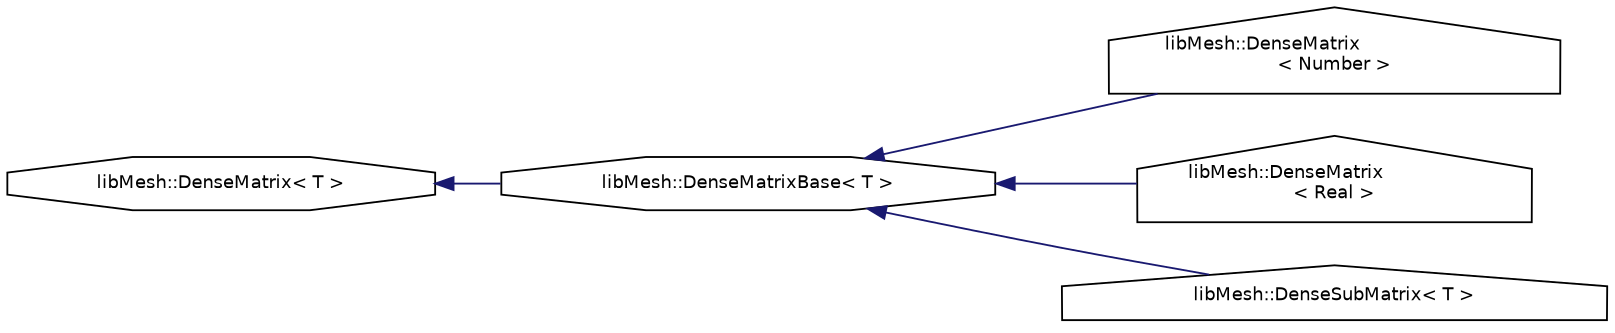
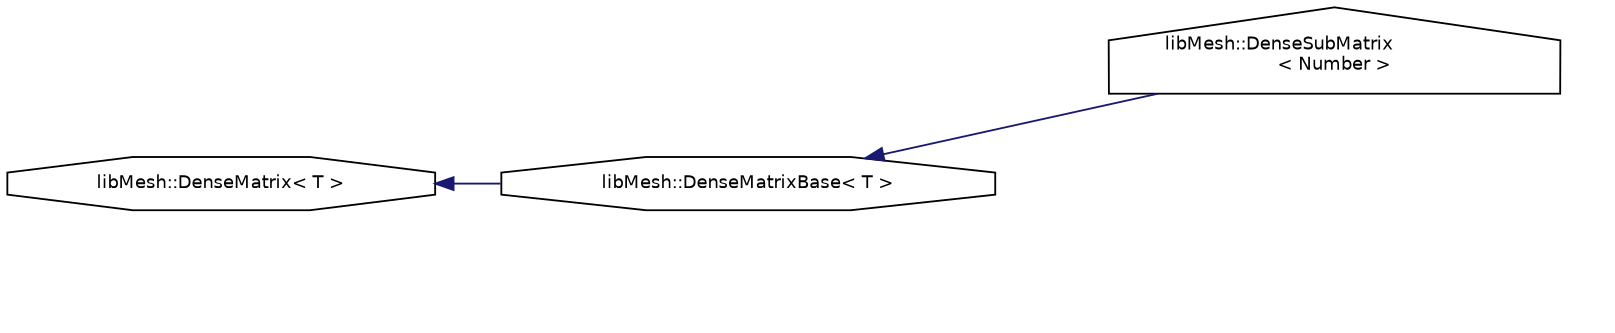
node "libMesh::DenseMatrix < Number >": label "libMesh::DenseMatrix < Number >" -> "libMesh::DenseSubMatrix < Number >"
node "libMesh::DenseMatrix < Real >": removed
node "libMesh::DenseSubMatrix< T >": removed
